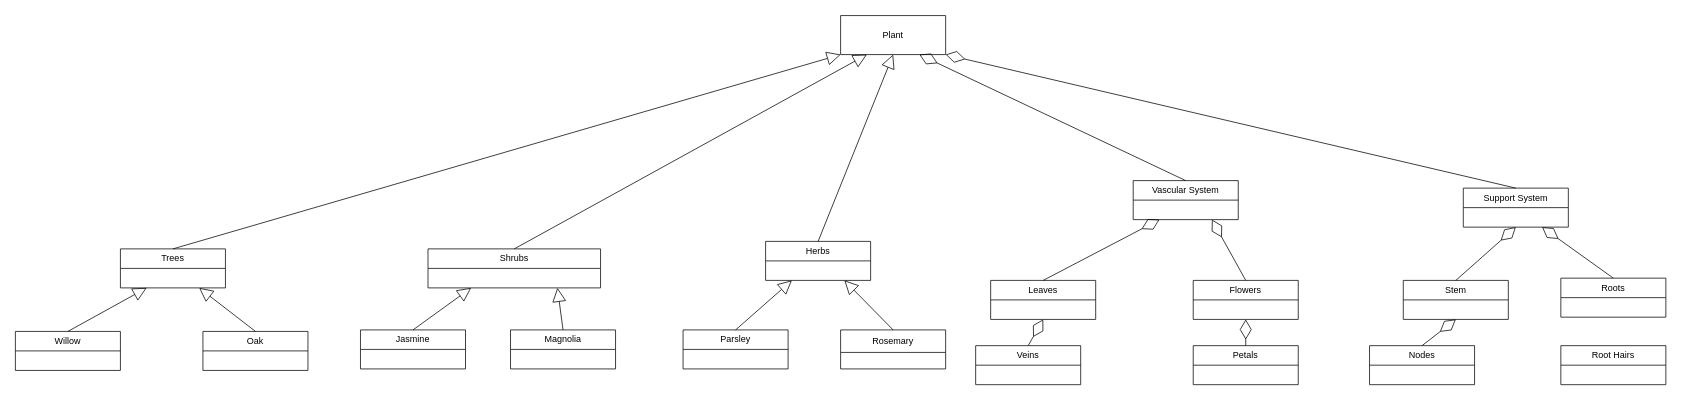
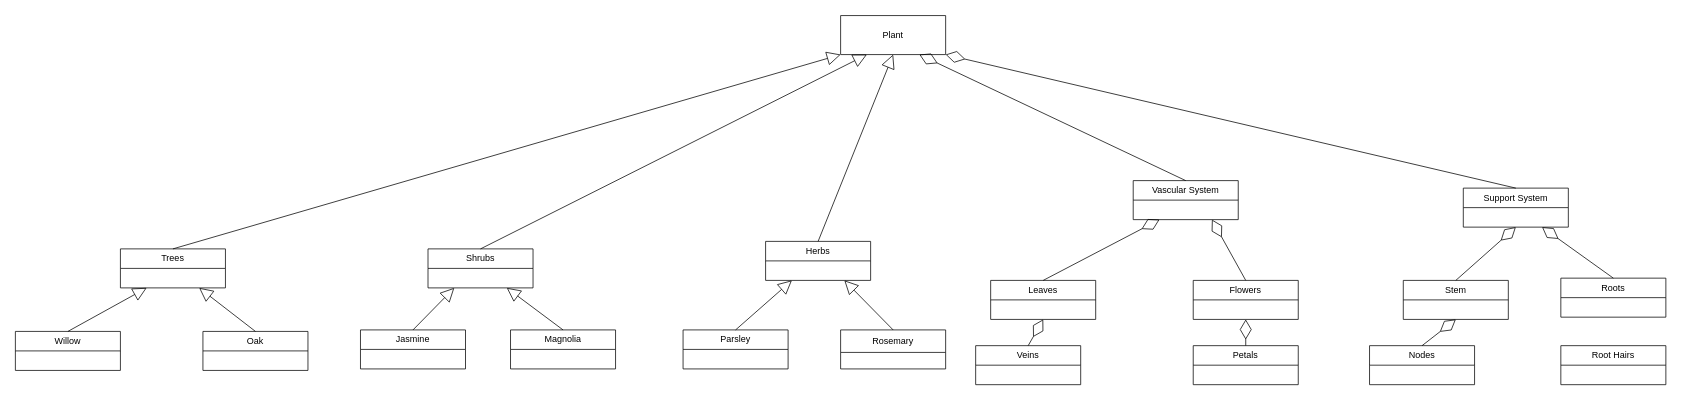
node "Shrubs": size 173x39 -> 105x39
